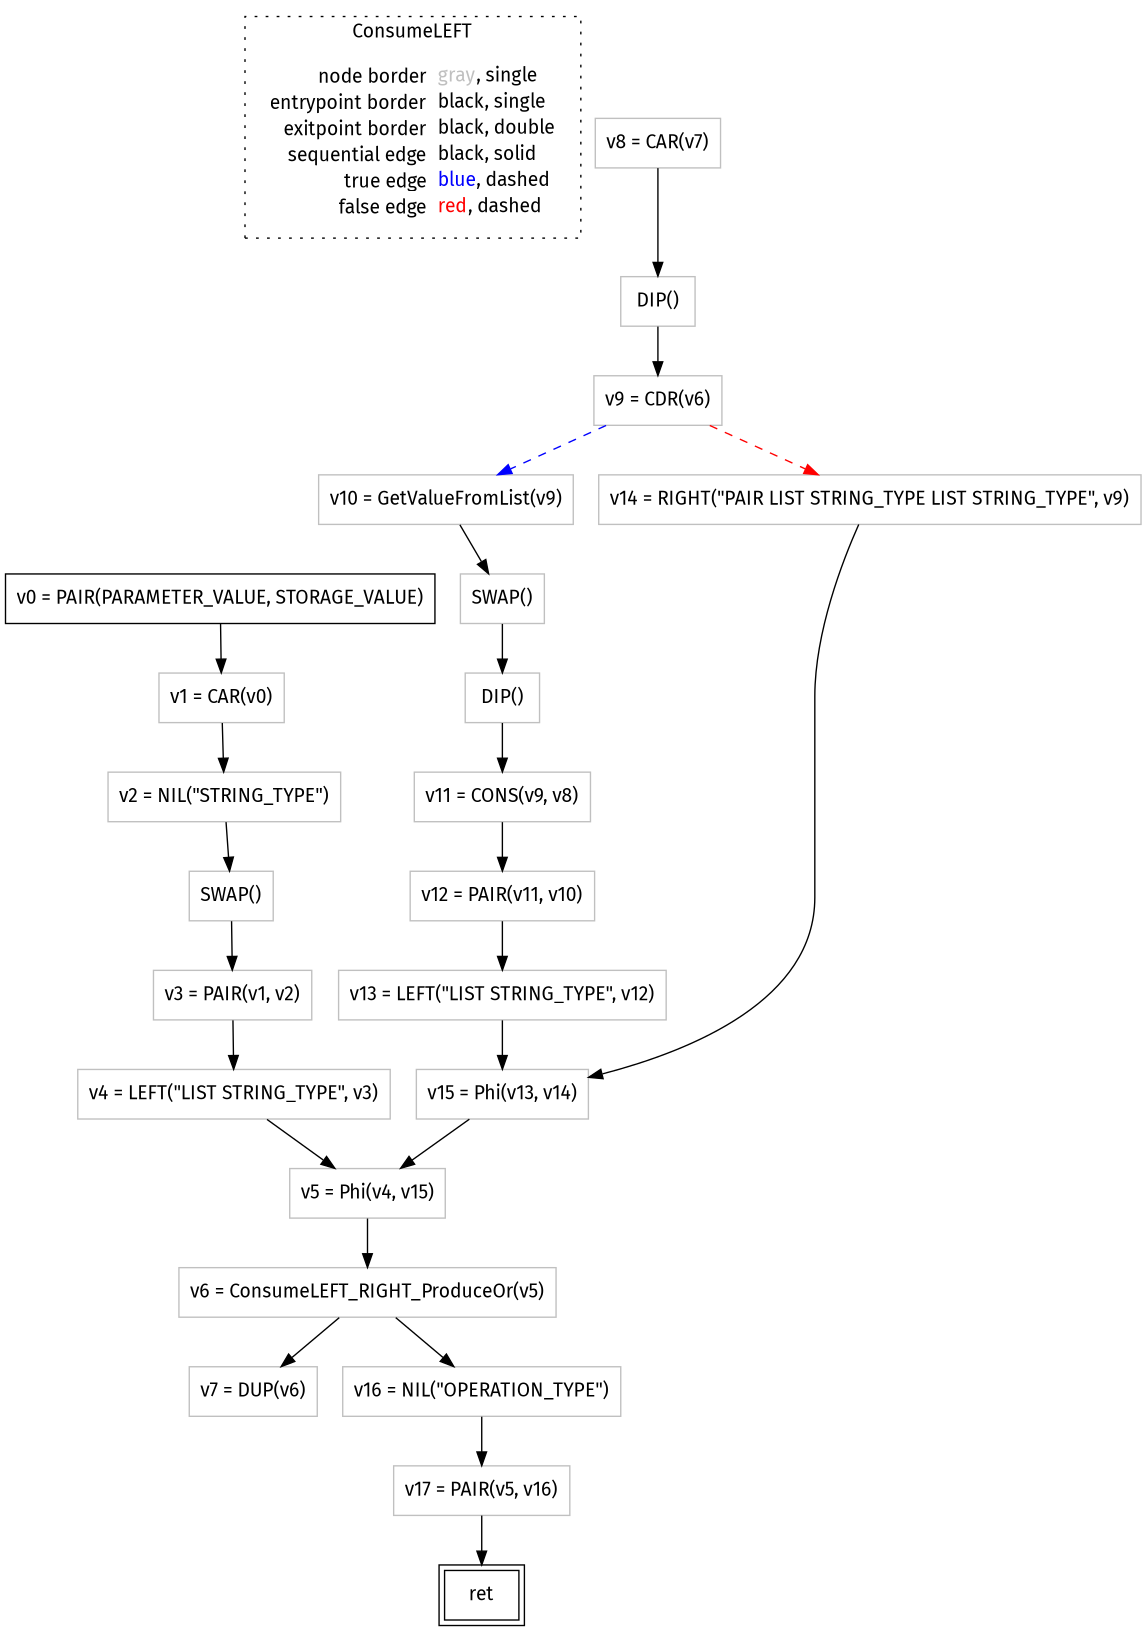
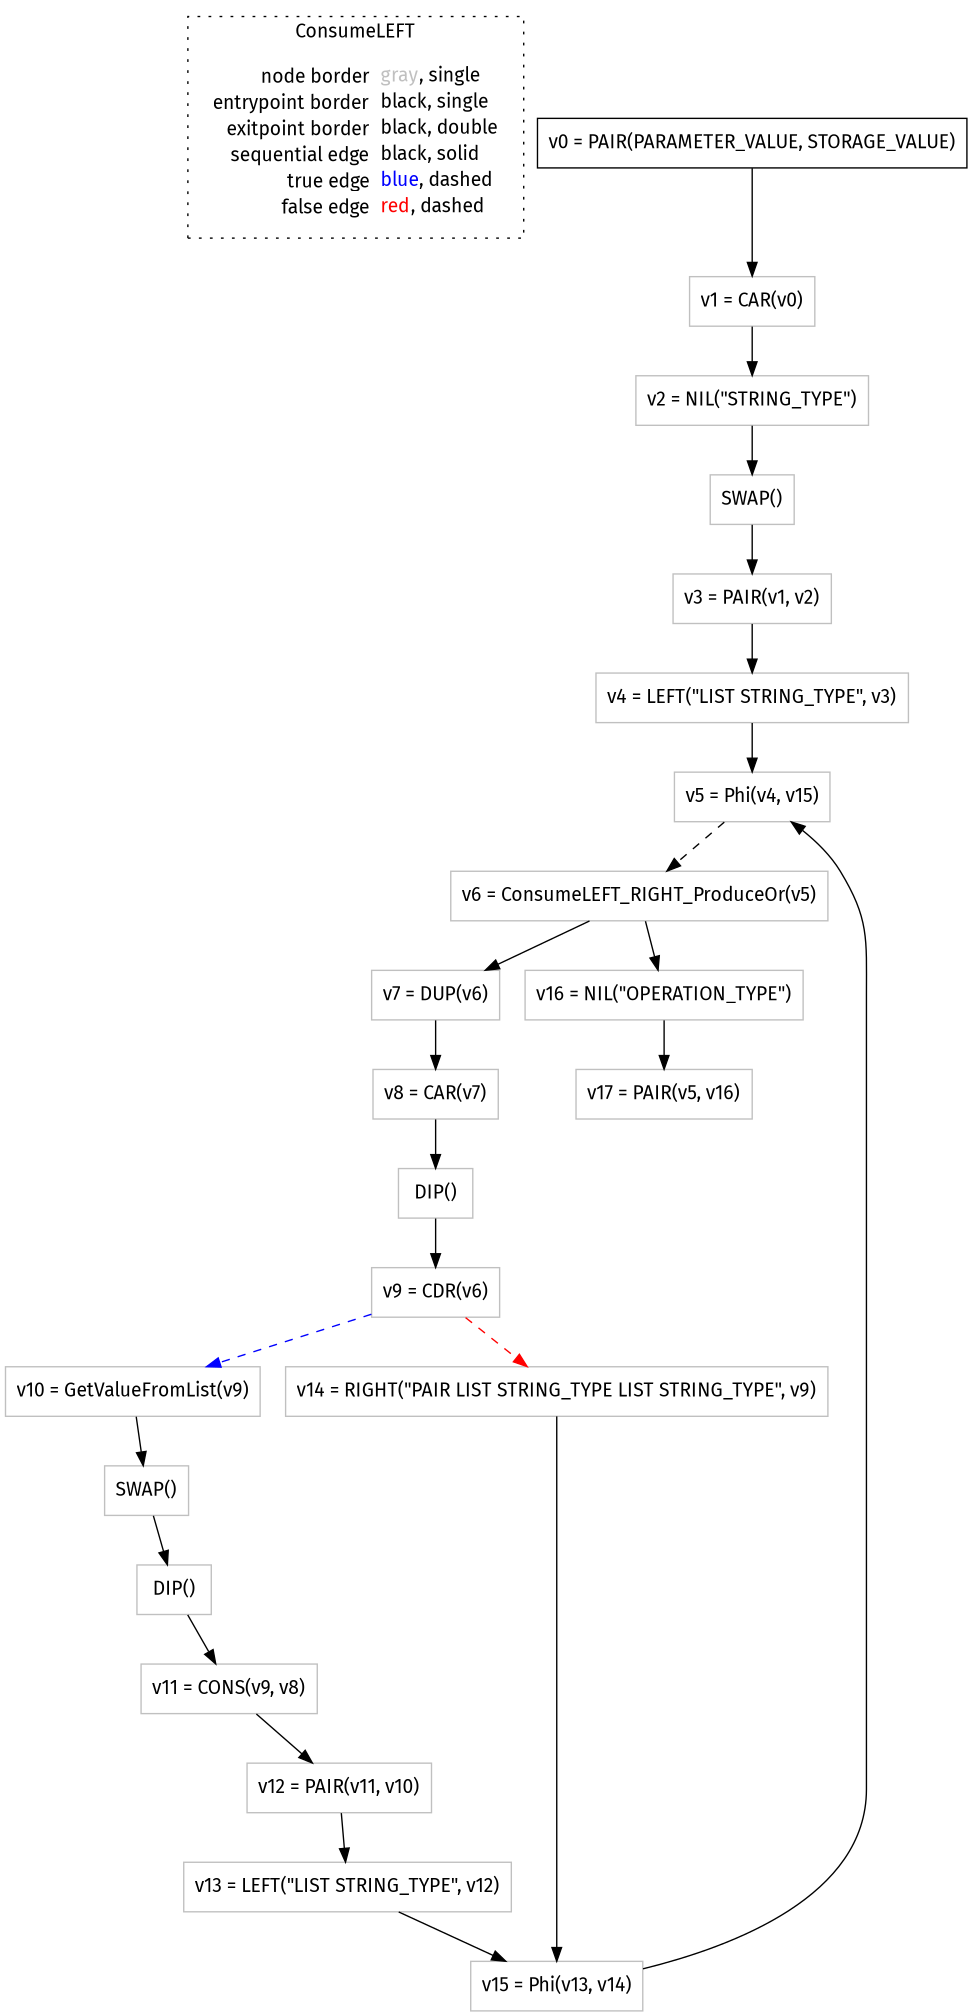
edge "v7 = DUP(v6)" -> "v8 = CAR(v7)": added
edge "v5 = Phi(v4, v15)" -> "v6 = ConsumeLEFT_RIGHT_ProduceOr(v5)": style solid -> dashed
node "ret": removed
